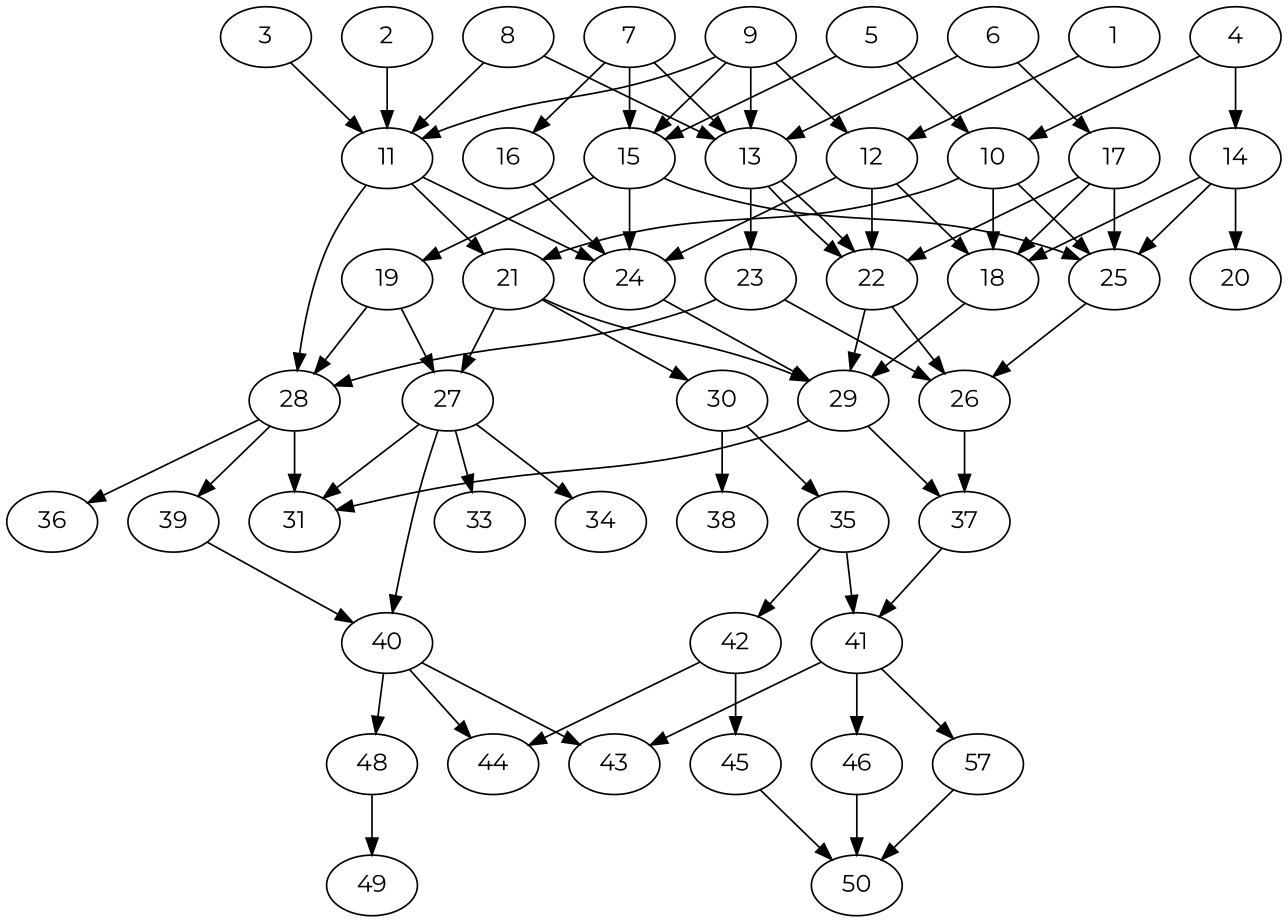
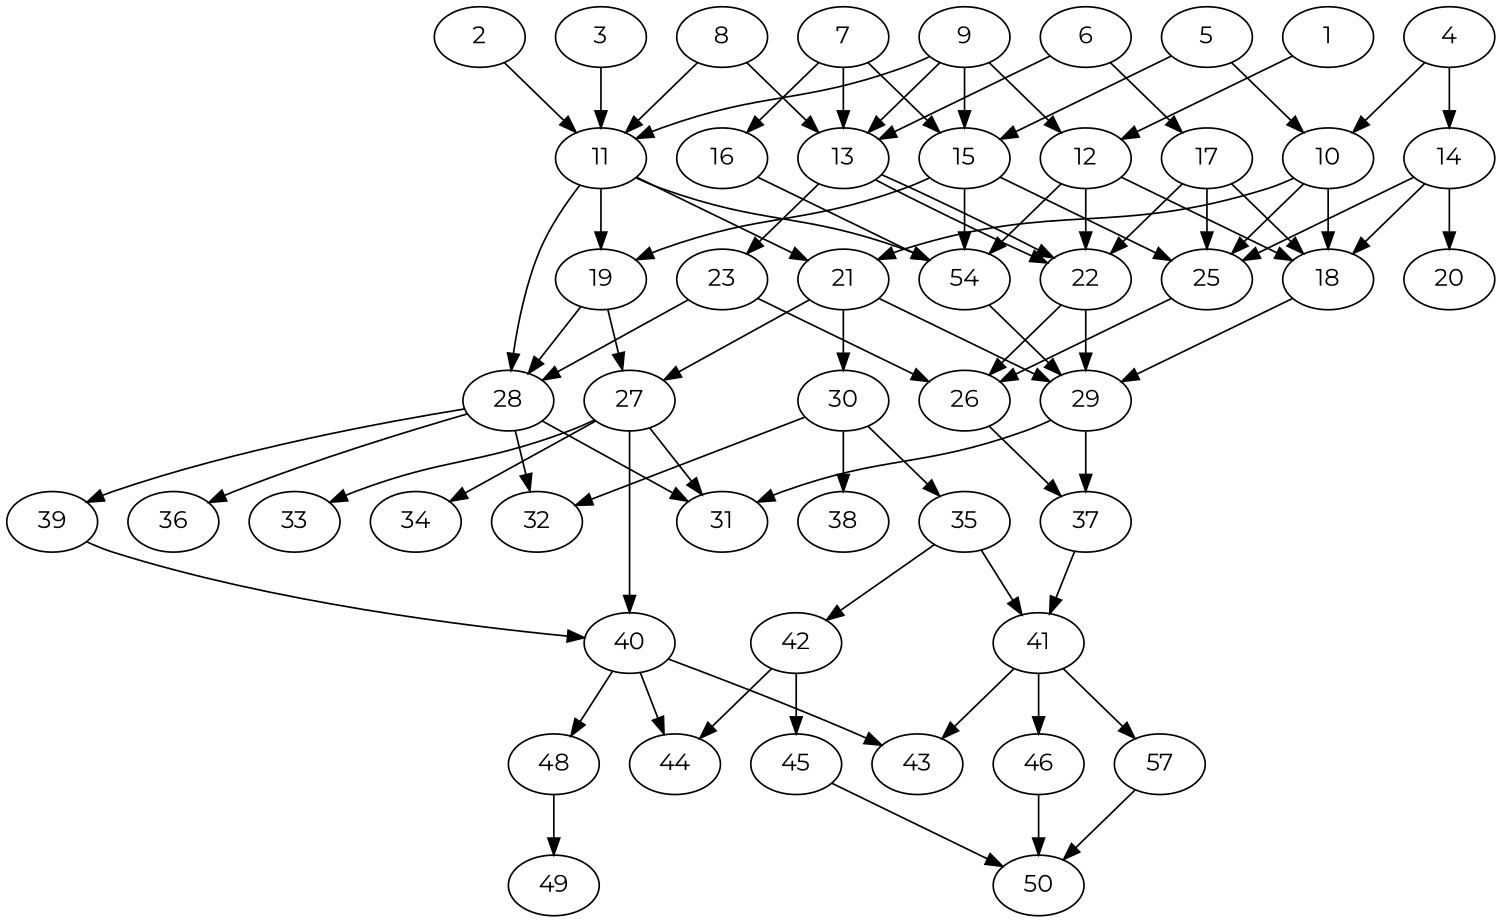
edge "11" -> "19": added
node "24": label "24" -> "54"
node "32": added
